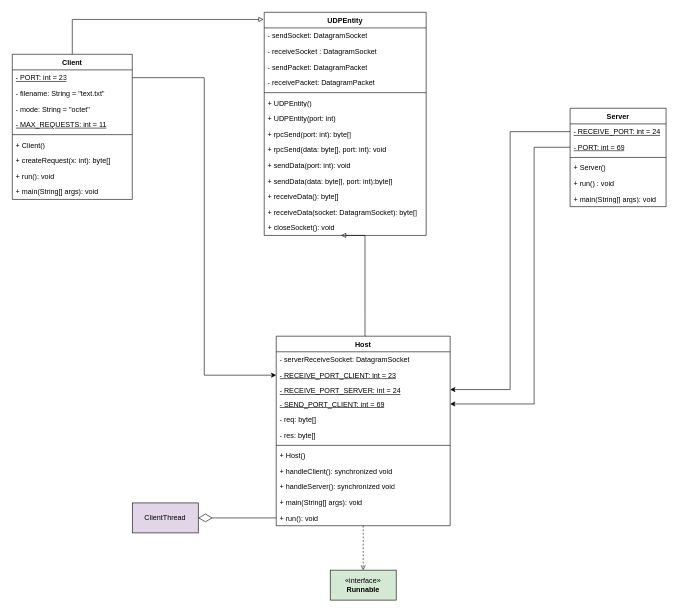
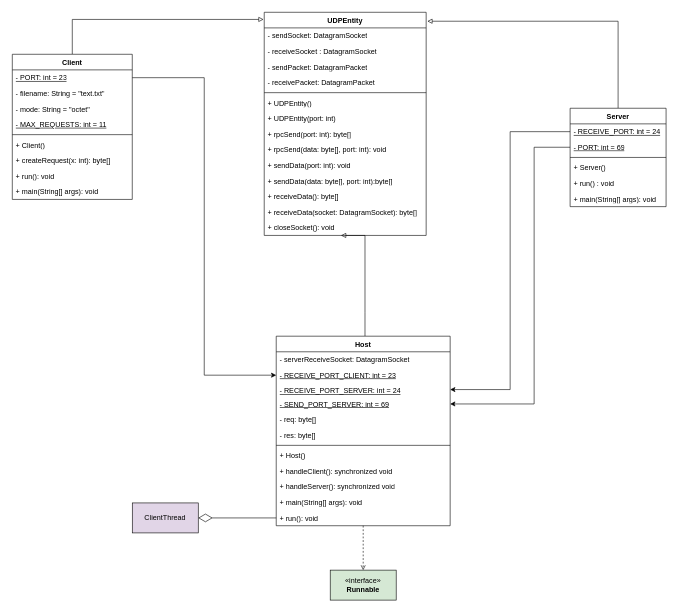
edge "Server" -> "UDPEntity": added
node "- SEND_PORT_CLIENT: int = 69": label "- SEND_PORT_CLIENT: int = 69" -> "- SEND_PORT_SERVER: int = 69"
